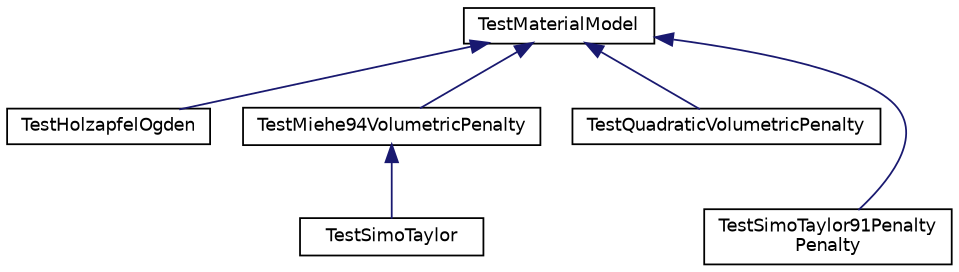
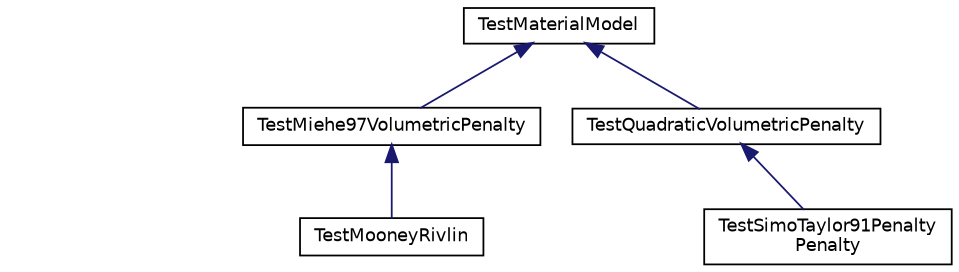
edge "TestSimoTaylor91Penalty Penalty" -> "TestMaterialModel": now "TestSimoTaylor91Penalty Penalty" -> "TestQuadraticVolumetricPenalty"
node "TestHolzapfelOgden": removed
node "TestMiehe94VolumetricPenalty": label "TestMiehe94VolumetricPenalty" -> "TestMiehe97VolumetricPenalty"
node "TestSimoTaylor": label "TestSimoTaylor" -> "TestMooneyRivlin"
